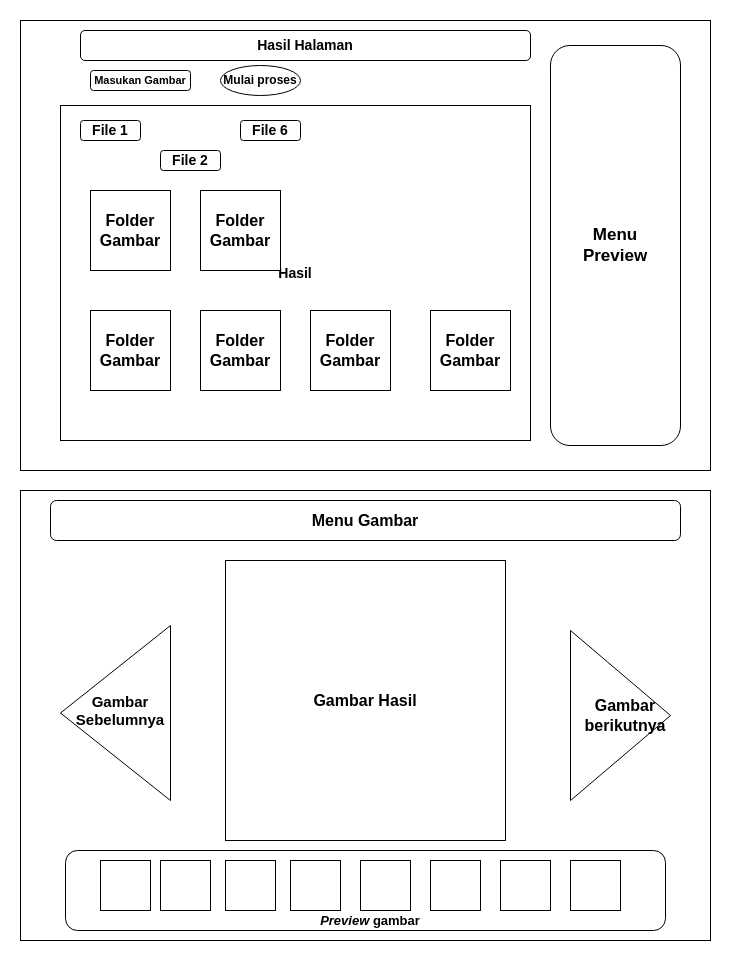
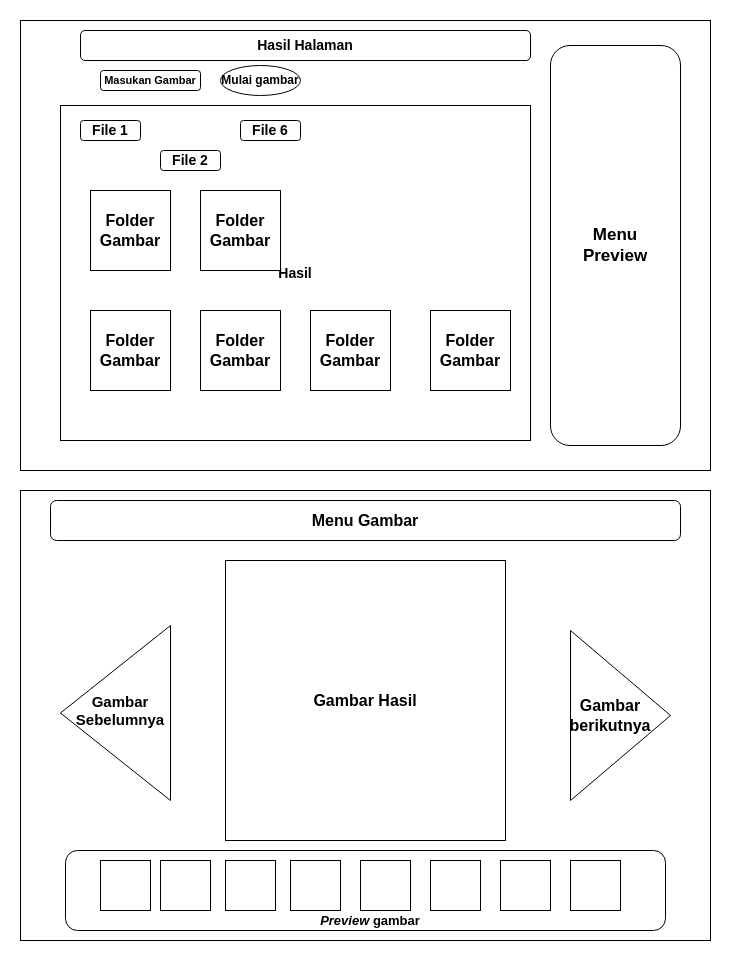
node "Masukan Gambar": moved (141, 81) -> (151, 81)
node "Mulai proses": label "Mulai proses" -> "Mulai gambar"
node "Gambar berikutnya": moved (626, 716) -> (611, 716)
